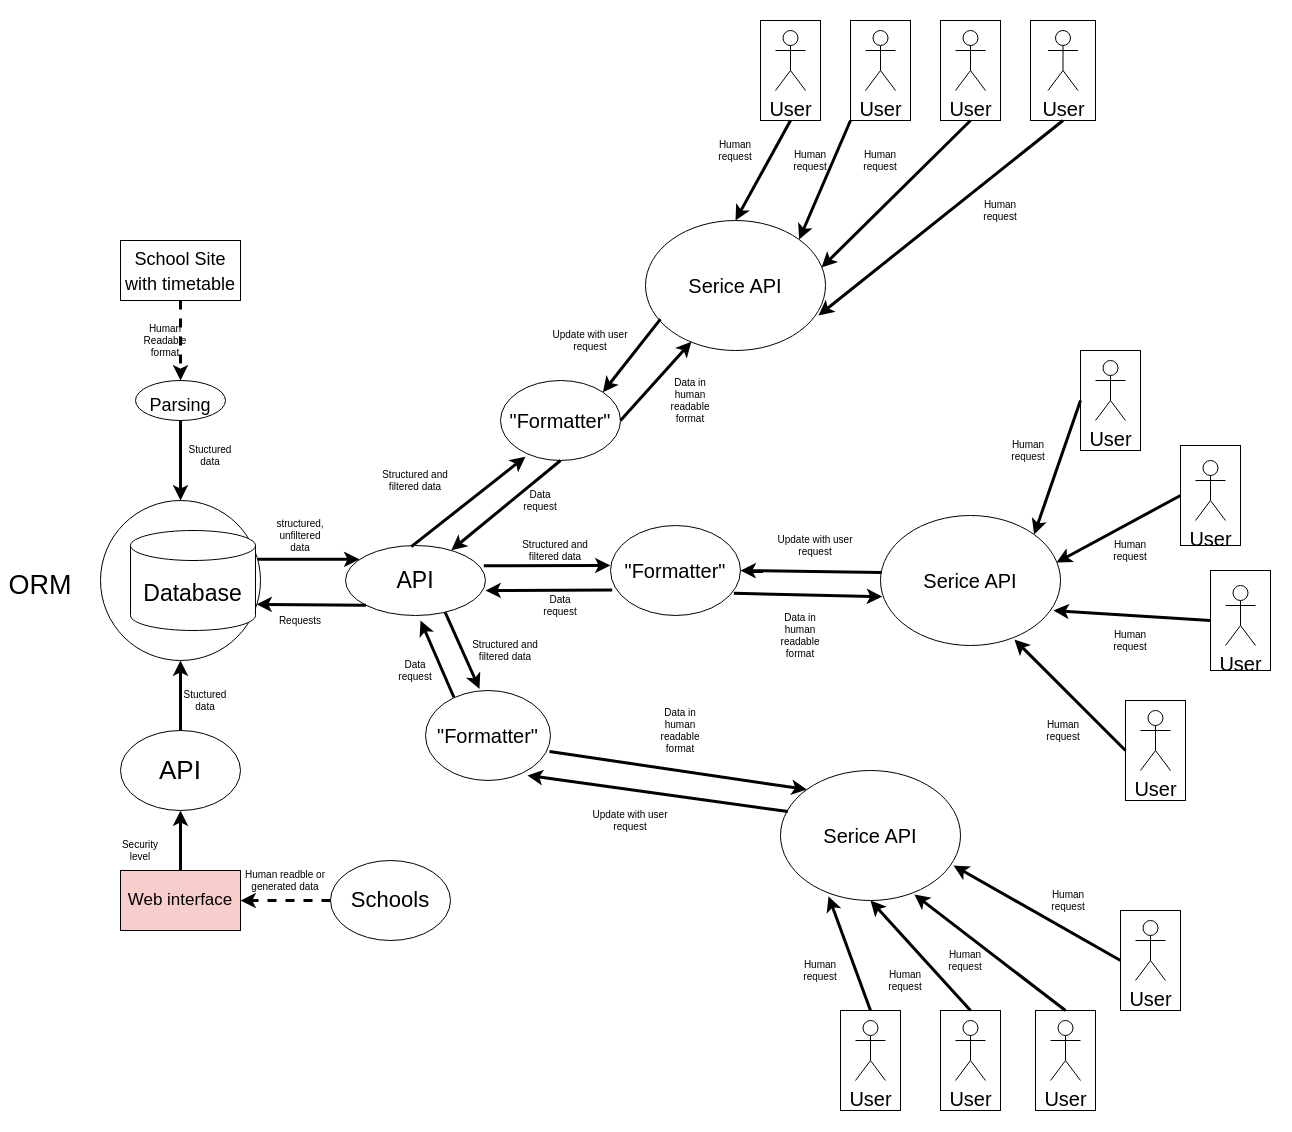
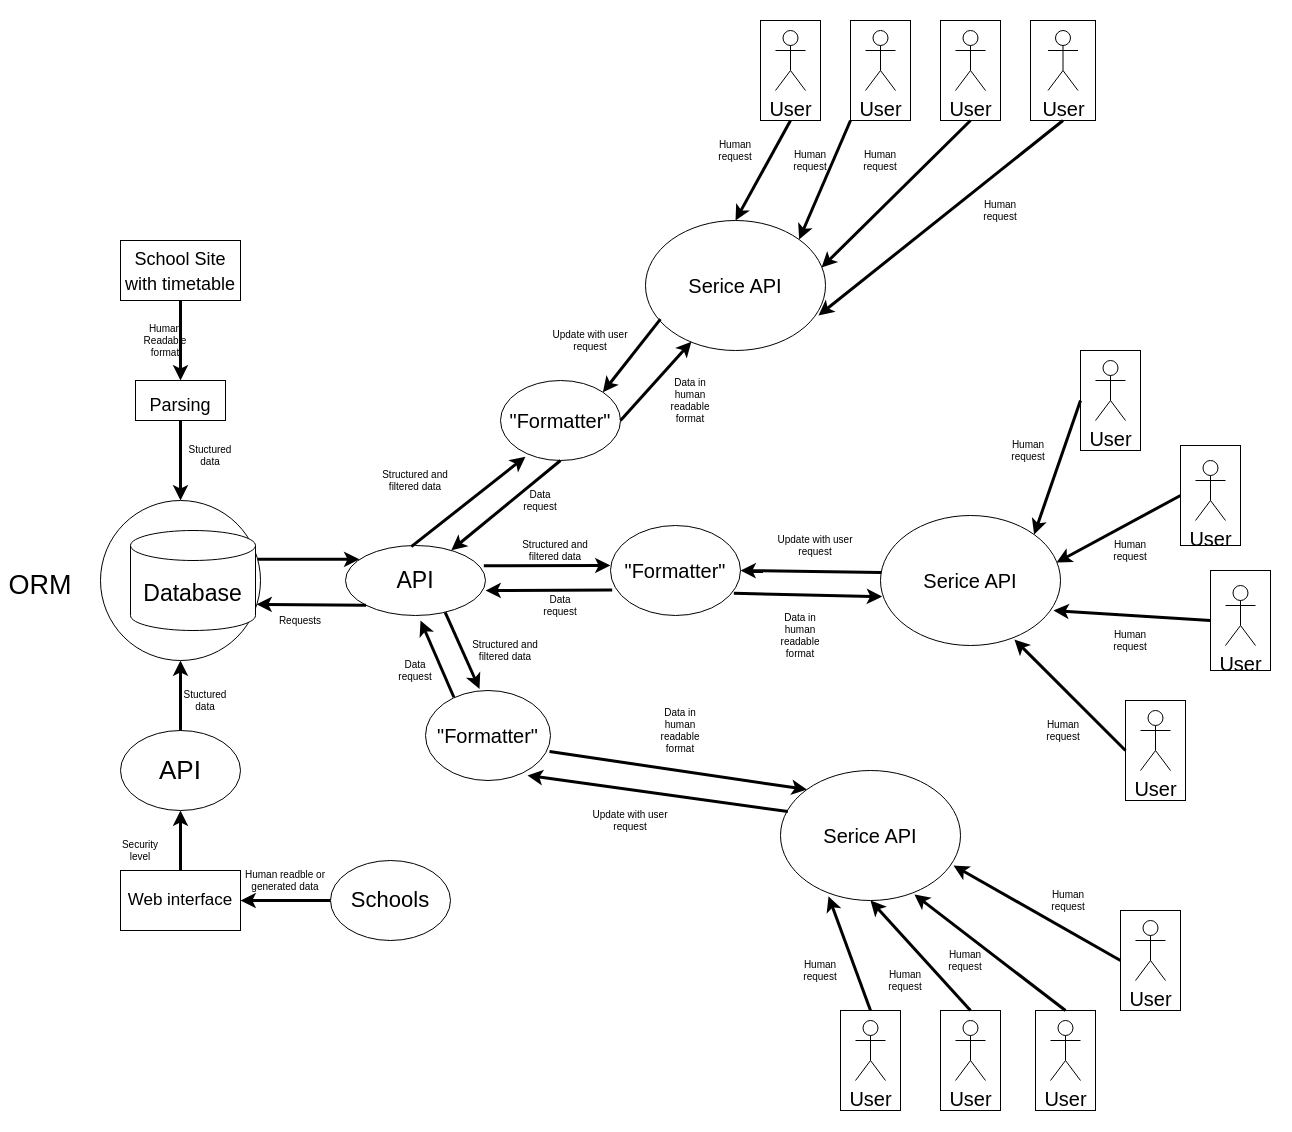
edge "School Site with timetable" -> "Parsing": style dashed -> solid
node "Parsing": shape ellipse -> rectangle
node "structured, unfiltered data": removed
node "Web interface": fillcolor #f8cecc -> #ffffff
edge "Schools" -> "Web interface": style dashed -> solid
